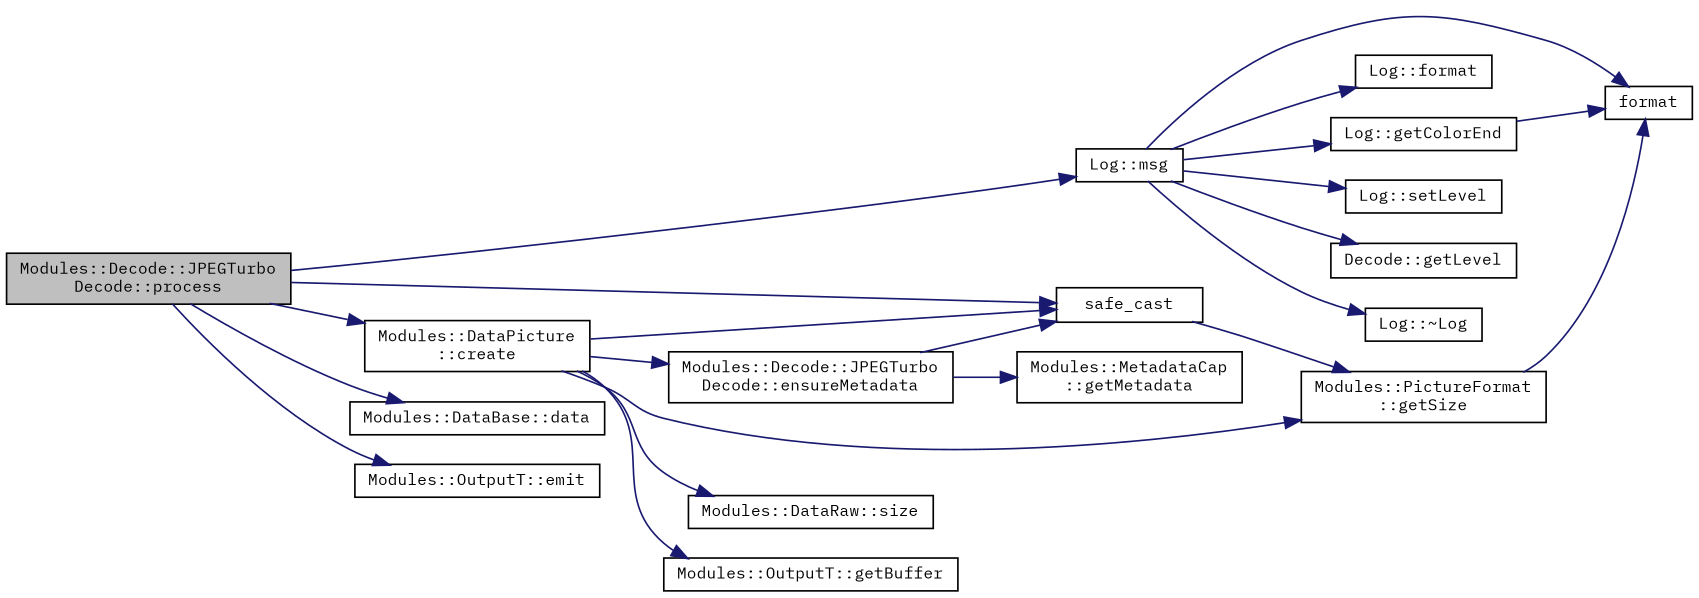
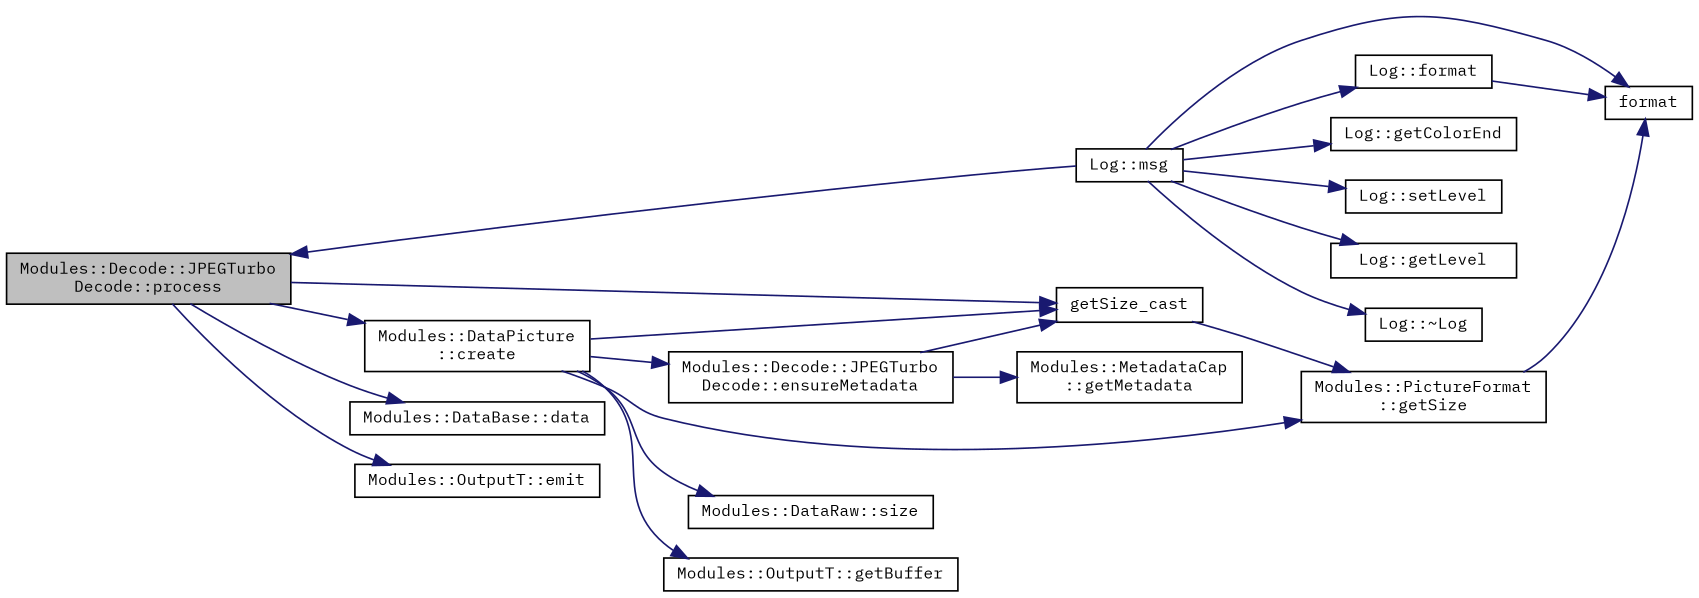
edge "Log::getColorEnd" -> "format": now "Log::format" -> "format"
edge "Modules::Decode::JPEGTurbo Decode::process" -> "Log::msg": reversed
node "Decode::getLevel": label "Decode::getLevel" -> "Log::getLevel"
node "safe_cast": label "safe_cast" -> "getSize_cast"
